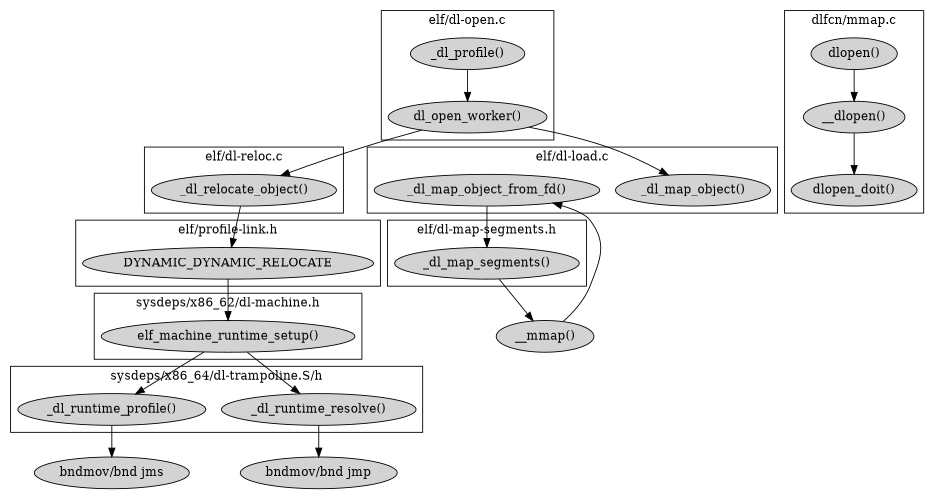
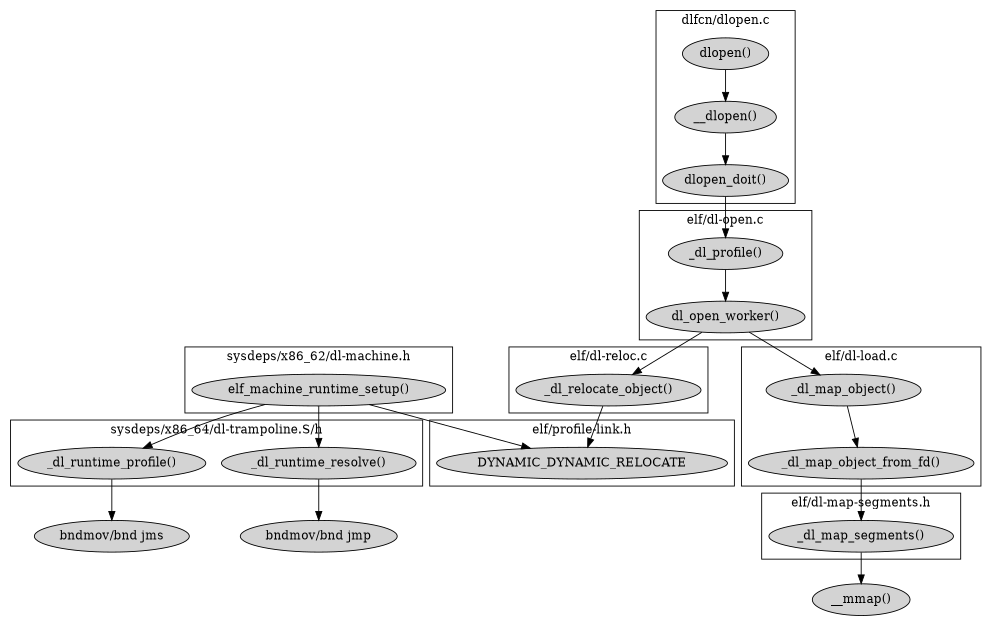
cluster "dlfcn/mmap.c": label "dlfcn/mmap.c" -> "dlfcn/dlopen.c"
edge "dlopen_doit()" -> "_dl_profile()": added
edge "__mmap()" -> "_dl_map_object_from_fd()": now "_dl_map_object()" -> "_dl_map_object_from_fd()"
edge "DYNAMIC_DYNAMIC_RELOCATE" -> "elf_machine_runtime_setup()": reversed
